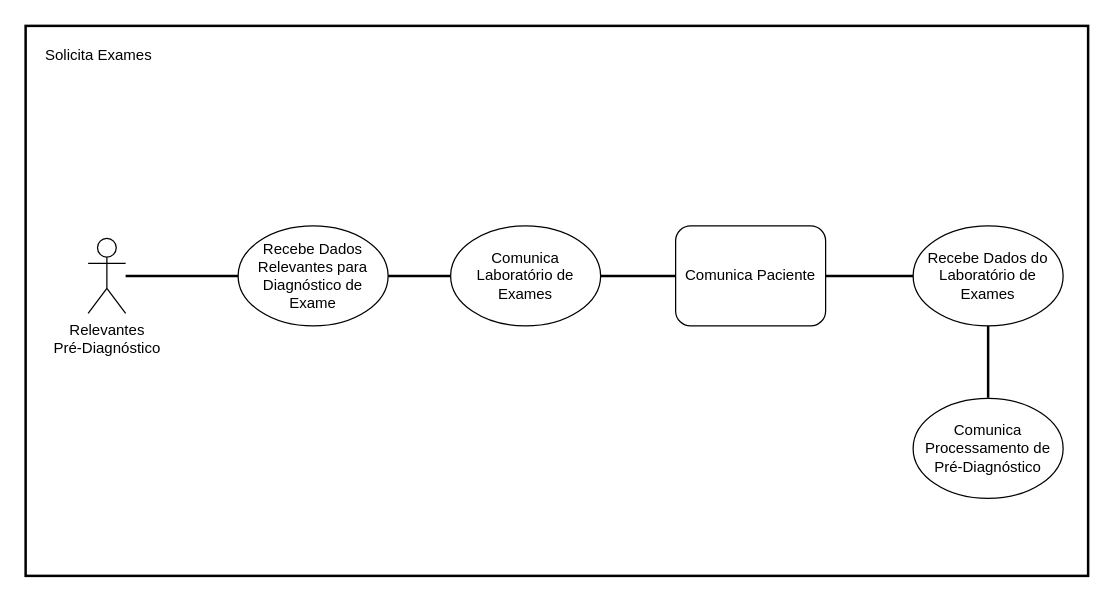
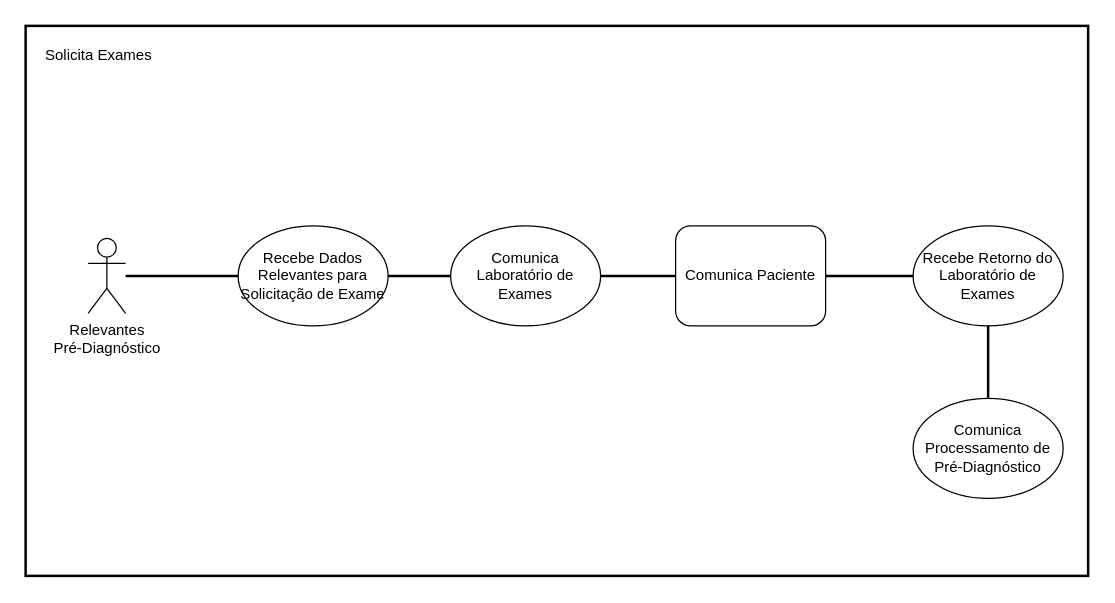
node "Recebe Dados Relevantes para Diagnóstico de Exame": label "Recebe Dados Relevantes para Diagnóstico de Exame" -> "Recebe Dados Relevantes para Solicitação de Exame"
node "Recebe Dados do Laboratório de Exames": label "Recebe Dados do Laboratório de Exames" -> "Recebe Retorno do Laboratório de Exames"
